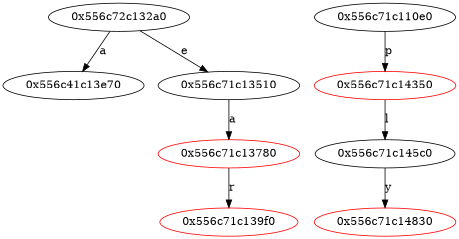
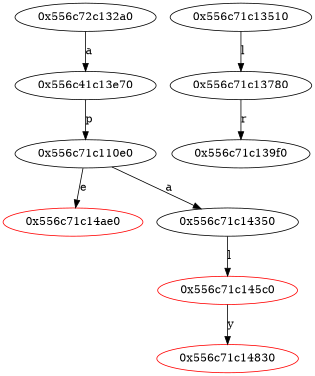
edge "0x556c72c132a0" -> "0x556c71c13510": removed, label "e"
edge "0x556c71c110e0" -> "0x556c71c14350": label "p" -> "a"
node "0x556c71c14350": color red -> black
edge "0x556c41c13e70" -> "0x556c71c110e0": added, label "p"
edge "0x556c71c13510" -> "0x556c71c13780": label "a" -> "l"
node "0x556c71c13780": color red -> black
node "0x556c71c145c0": color black -> red
node "0x556c71c14ae0": added
node "0x556c71c139f0": color red -> black
